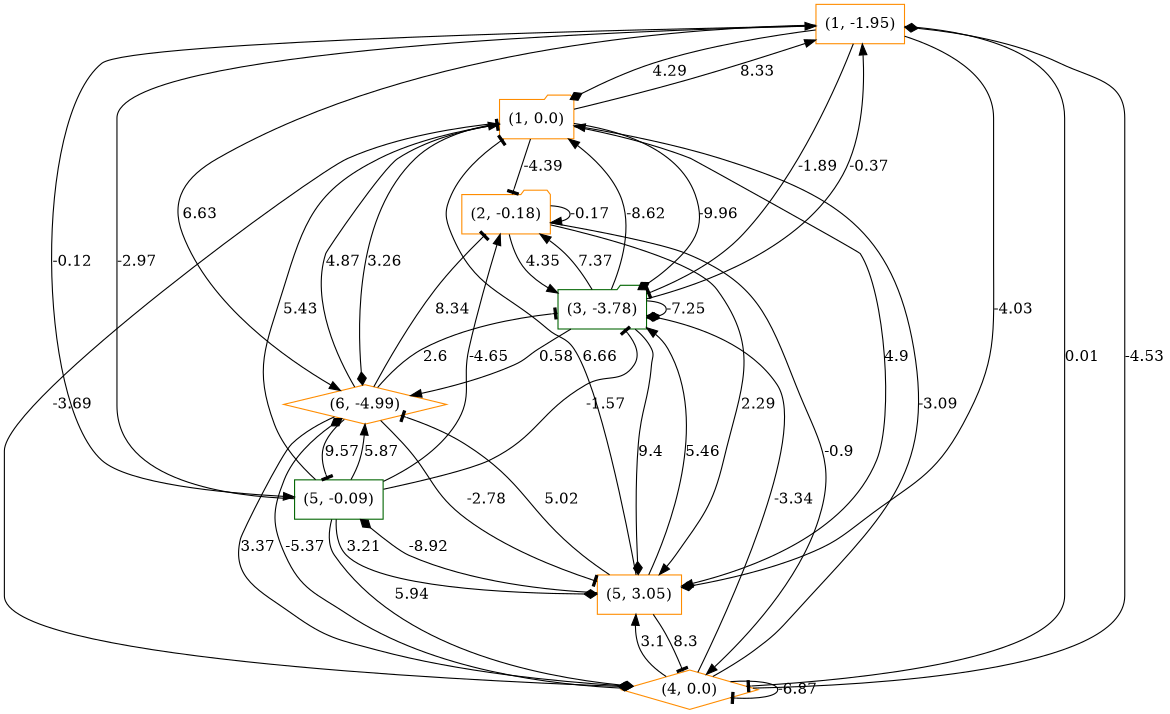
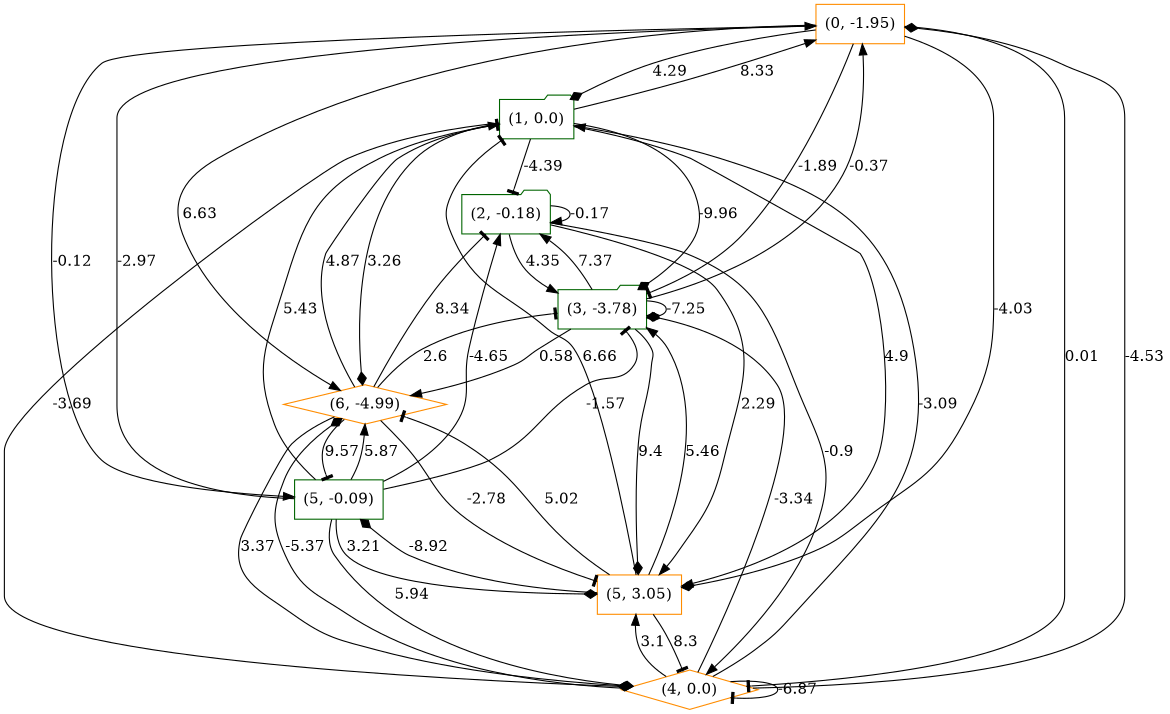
node "(1, -1.95)": label "(1, -1.95)" -> "(0, -1.95)"
node "(1, 0.0)": color darkorange -> darkgreen
edge "(3, -3.78)" -> "(1, 0.0)": removed, label "-8.62"
node "(2, -0.18)": color darkorange -> darkgreen
